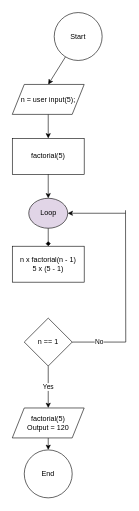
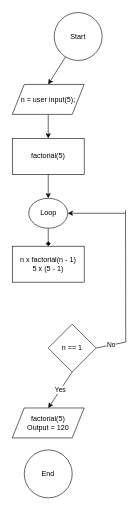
node "Loop": fillcolor #e1d5e7 -> #ffffff
node "n == 1": moved (48, 342) -> (72, 348)
edge "factorial(5) Output = 120" -> "End": removed
